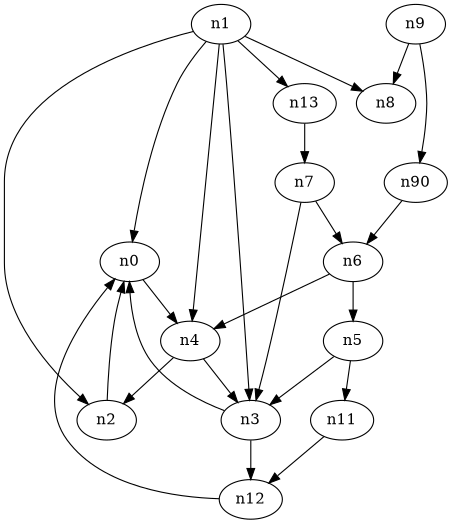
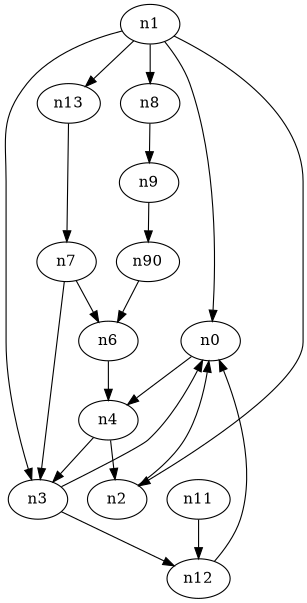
edge "n9" -> "n8": reversed
edge "n1" -> "n4": removed
node "n5": removed
